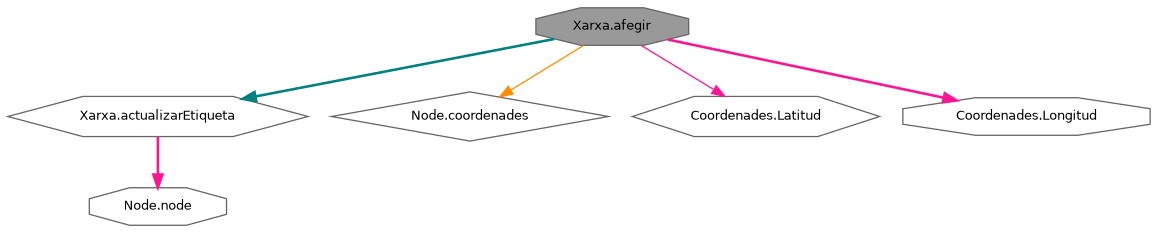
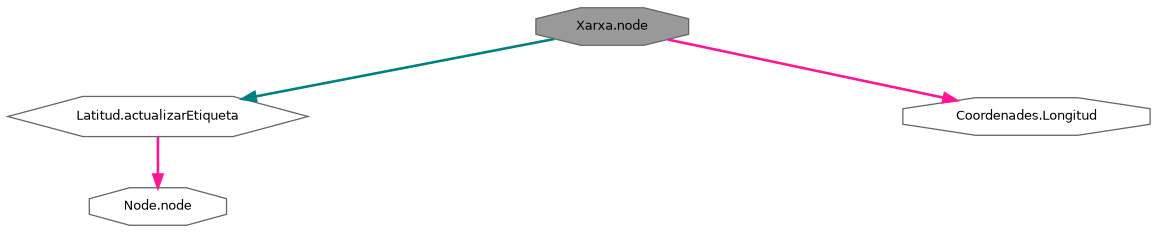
node "Xarxa.afegir": label "Xarxa.afegir" -> "Xarxa.node"
node "Xarxa.actualizarEtiqueta": label "Xarxa.actualizarEtiqueta" -> "Latitud.actualizarEtiqueta"
node "Node.coordenades": removed
node "Coordenades.Latitud": removed
